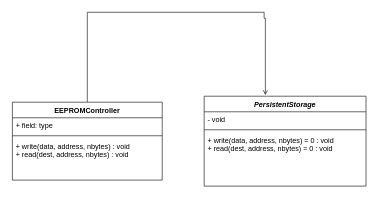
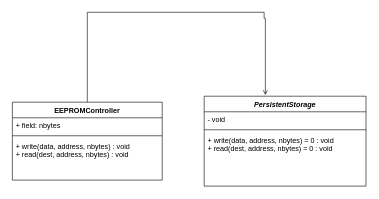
node "+ field: type": label "+ field: type" -> "+ field: nbytes"
